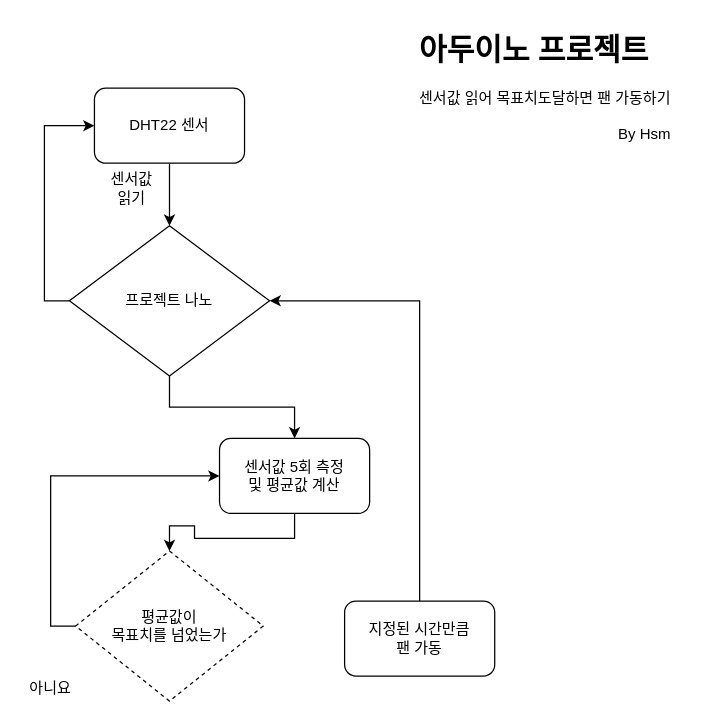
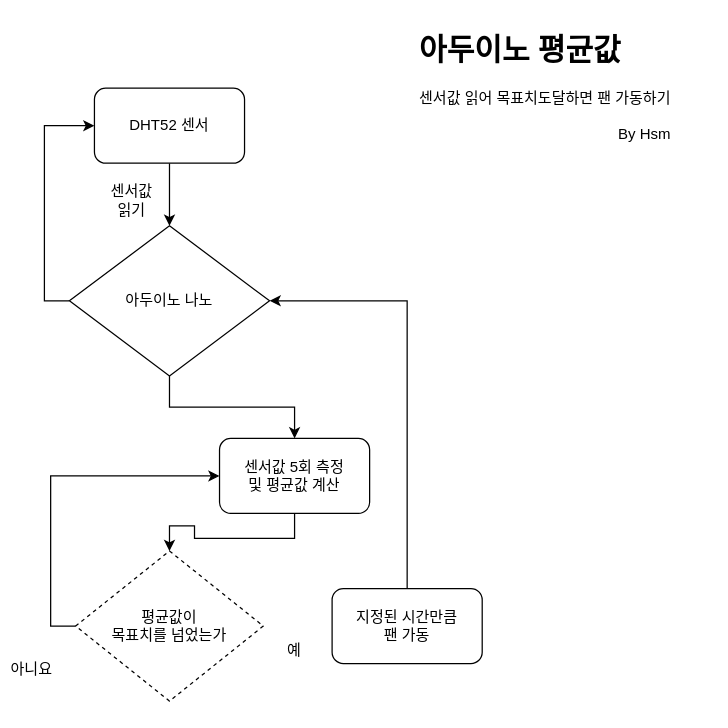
node "아두이노 프로젝트 센서값 읽어 목표치도달하면 팬 가동하기 By Hsm": label "아두이노 프로젝트 센서값 읽어 목표치도달하면 팬 가동하기 By Hsm" -> "아두이노 평균값 센서값 읽어 목표치도달하면 팬 가동하기 By Hsm"
node "DHT22 센서": label "DHT22 센서" -> "DHT52 센서"
node "센서값읽기": moved (132, 188) -> (132, 201)
node "프로젝트 나노": label "프로젝트 나노" -> "아두이노 나노"
node "지정된 시간만큼 팬 가동": moved (419, 638) -> (407, 626)
node "예": added
node "아니요": moved (51, 688) -> (32, 669)
